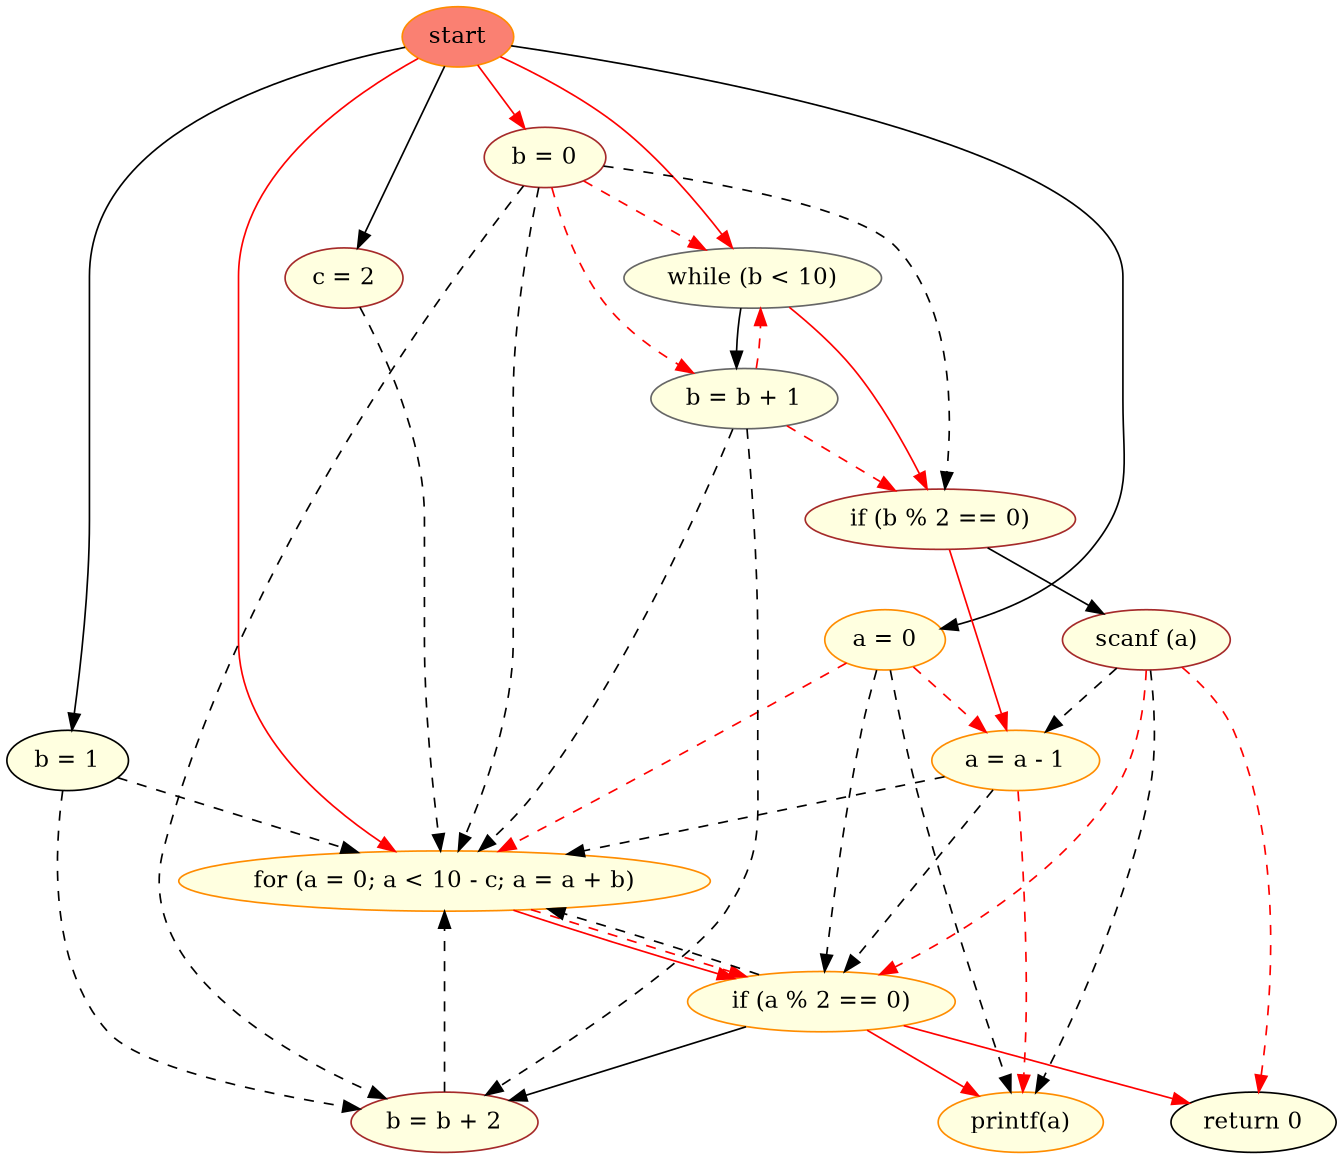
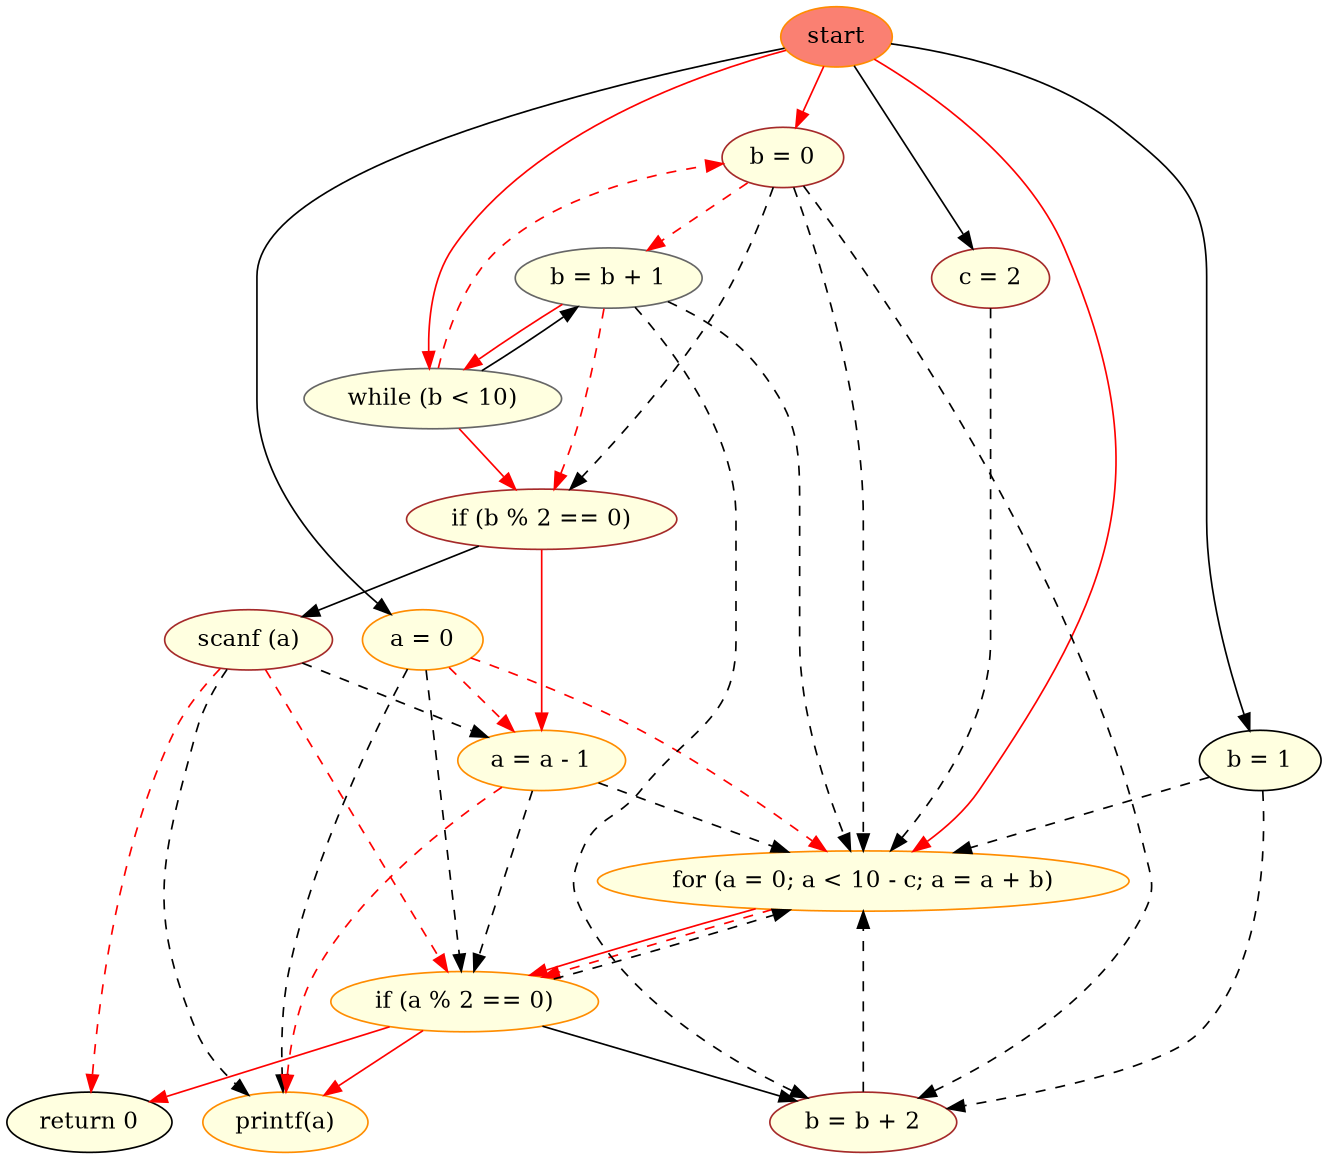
edge "b = 0" -> "while (b < 10)": reversed
edge "b = b + 1" -> "while (b < 10)": style dashed -> solid
